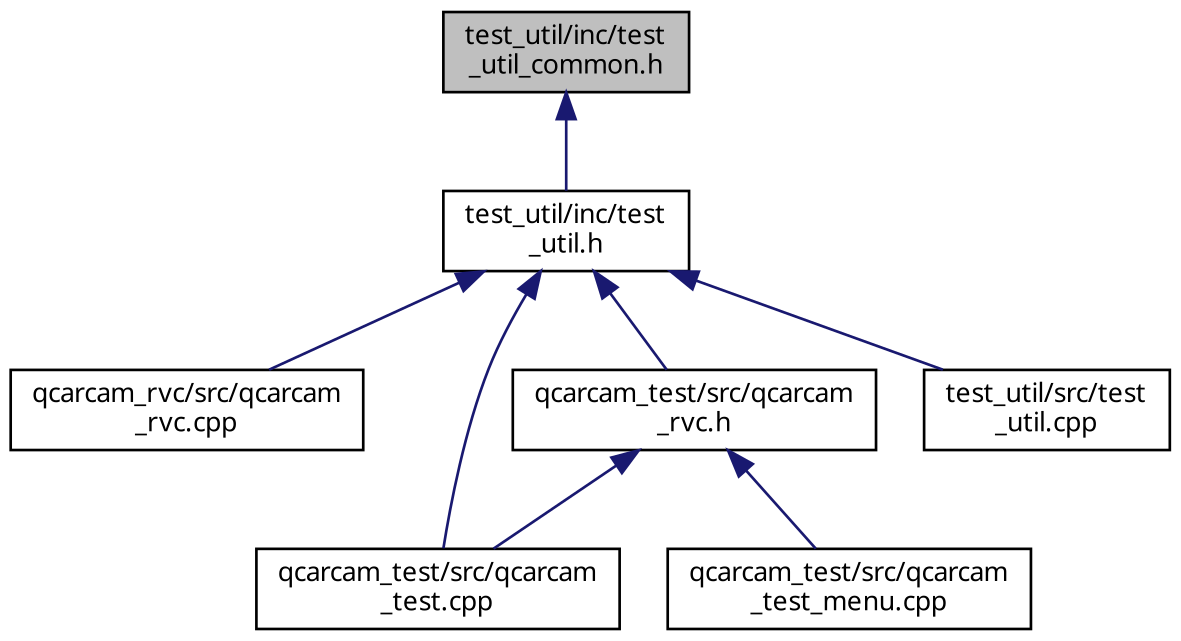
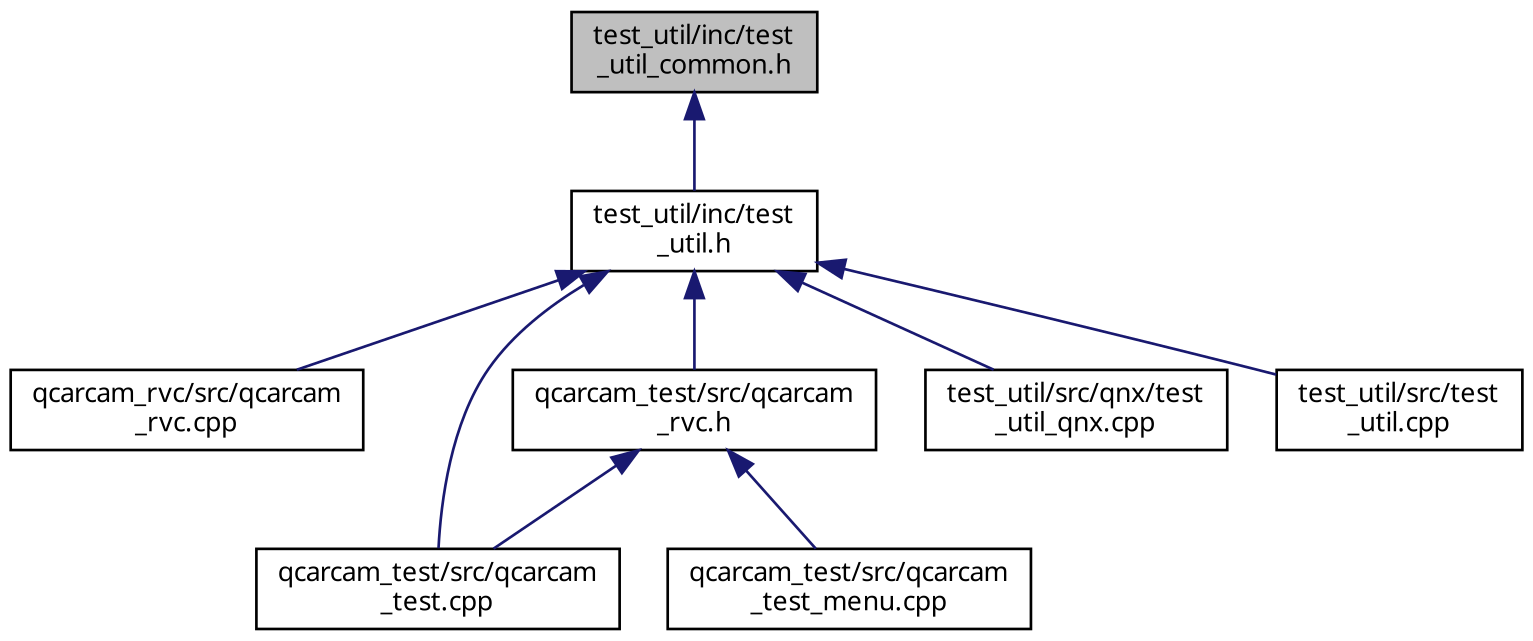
node "test_util/src/qnx/test _util_qnx.cpp": added
